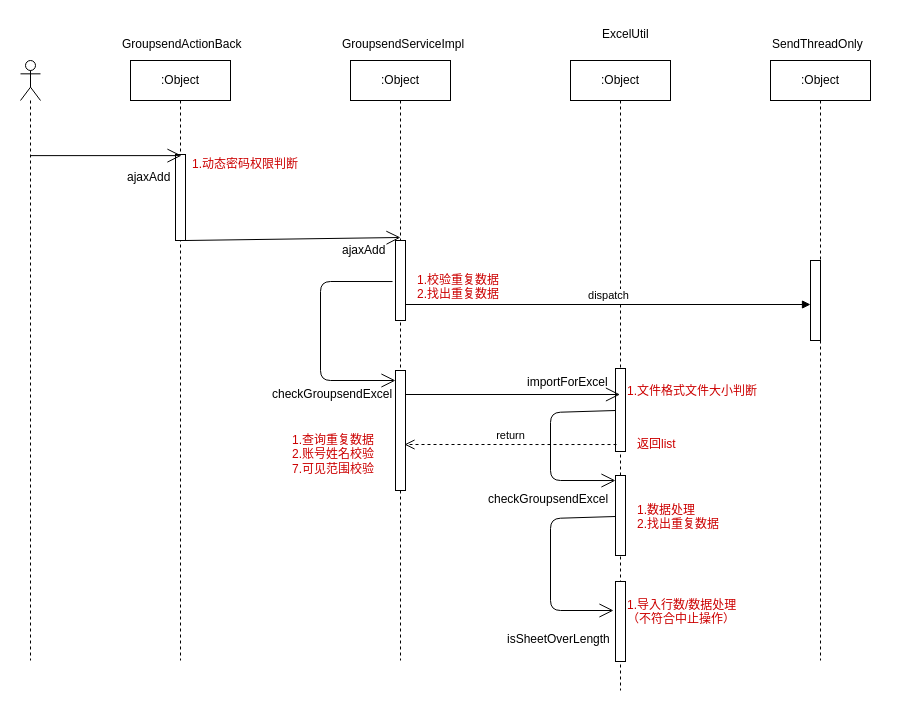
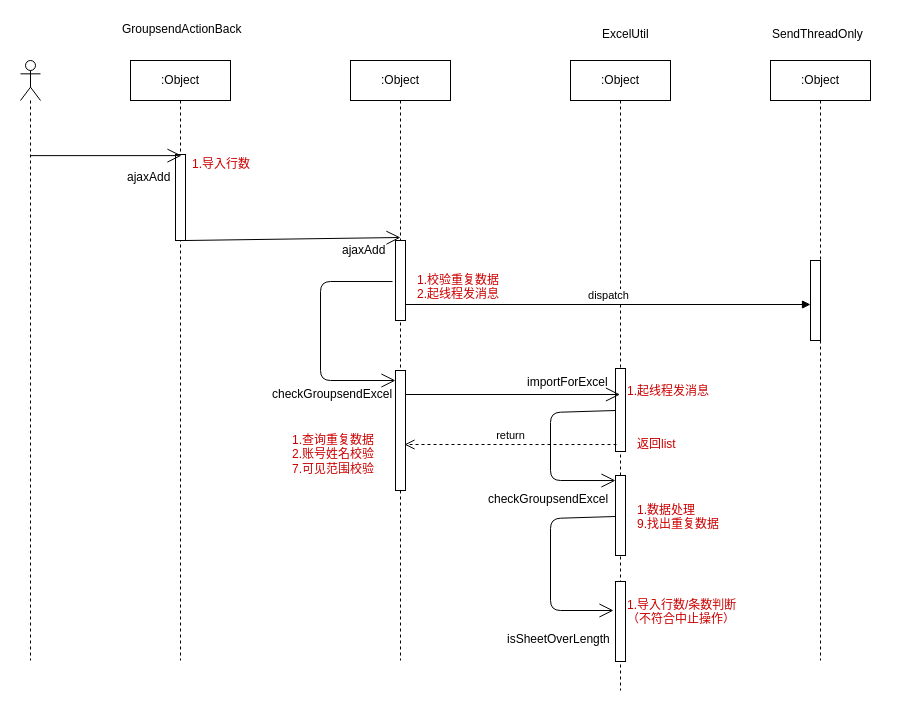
node "GroupsendActionBack": moved (191, 46) -> (191, 31)
node "GroupsendServiceImpl": removed
node "SendThreadOnly": moved (831, 46) -> (831, 36)
node "1.动态密码权限判断": label "1.动态密码权限判断" -> "1.导入行数"
node "1.校验重复数据 2.找出重复数据": label "1.校验重复数据 2.找出重复数据" -> "1.校验重复数据 2.起线程发消息"
node "1.文件格式文件大小判断": label "1.文件格式文件大小判断" -> "1.起线程发消息"
node "1.数据处理 2.找出重复数据": label "1.数据处理 2.找出重复数据" -> "1.数据处理 9.找出重复数据"
node "1.导入行数/数据处理 （不符合中止操作）": label "1.导入行数/数据处理 （不符合中止操作）" -> "1.导入行数/条数判断 （不符合中止操作）"
